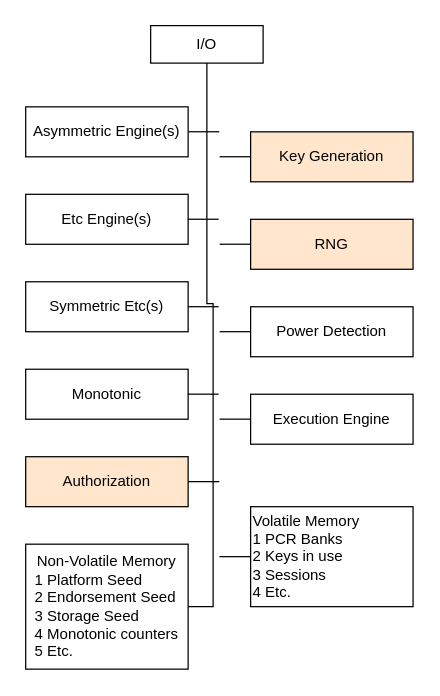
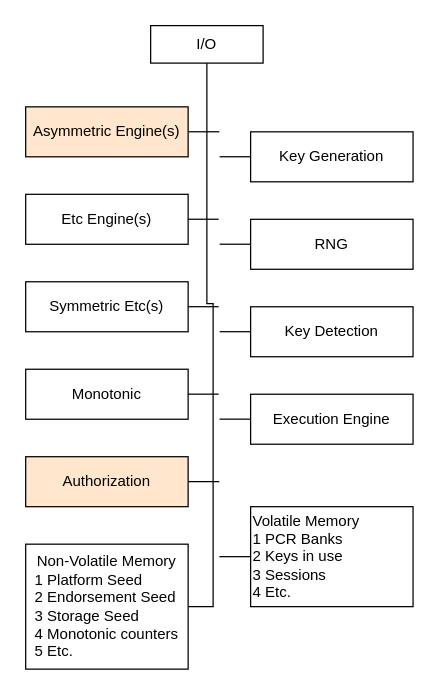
node "Asymmetric Engine(s)": fillcolor #ffffff -> #ffe6cc
node "Key Generation": fillcolor #ffe6cc -> #ffffff
node "RNG": fillcolor #ffe6cc -> #ffffff
node "Power Detection": label "Power Detection" -> "Key Detection"
